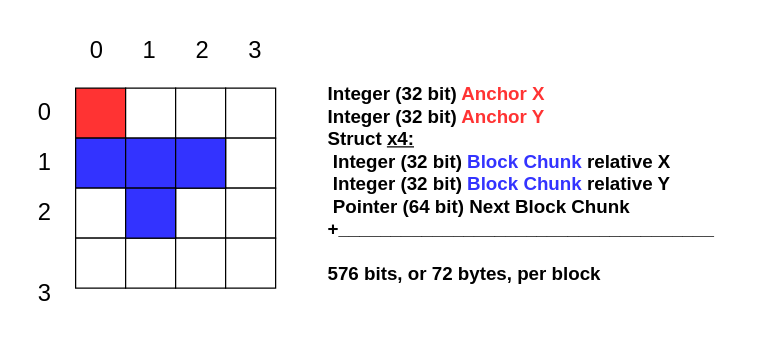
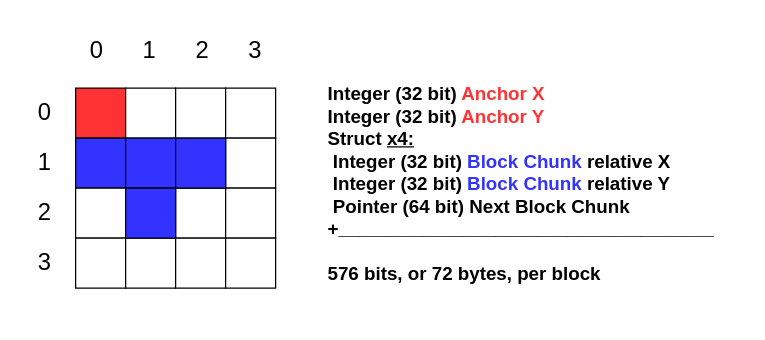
node "3": moved (44, 294) -> (44, 263)
